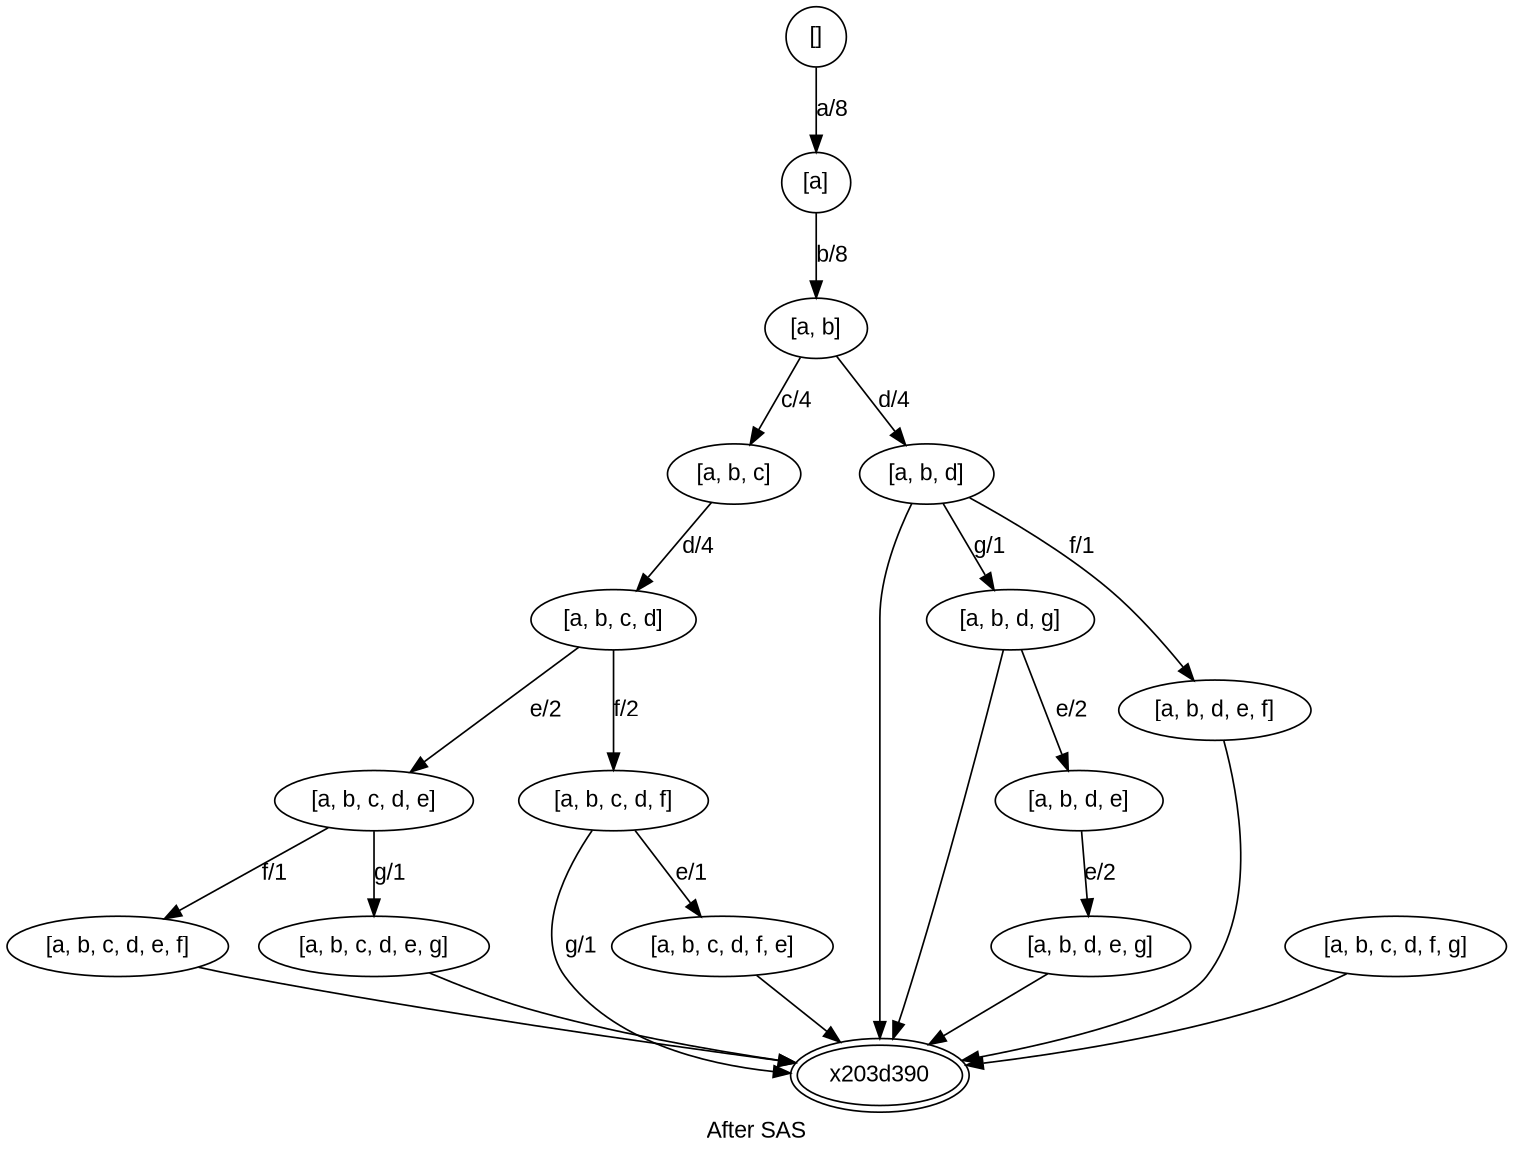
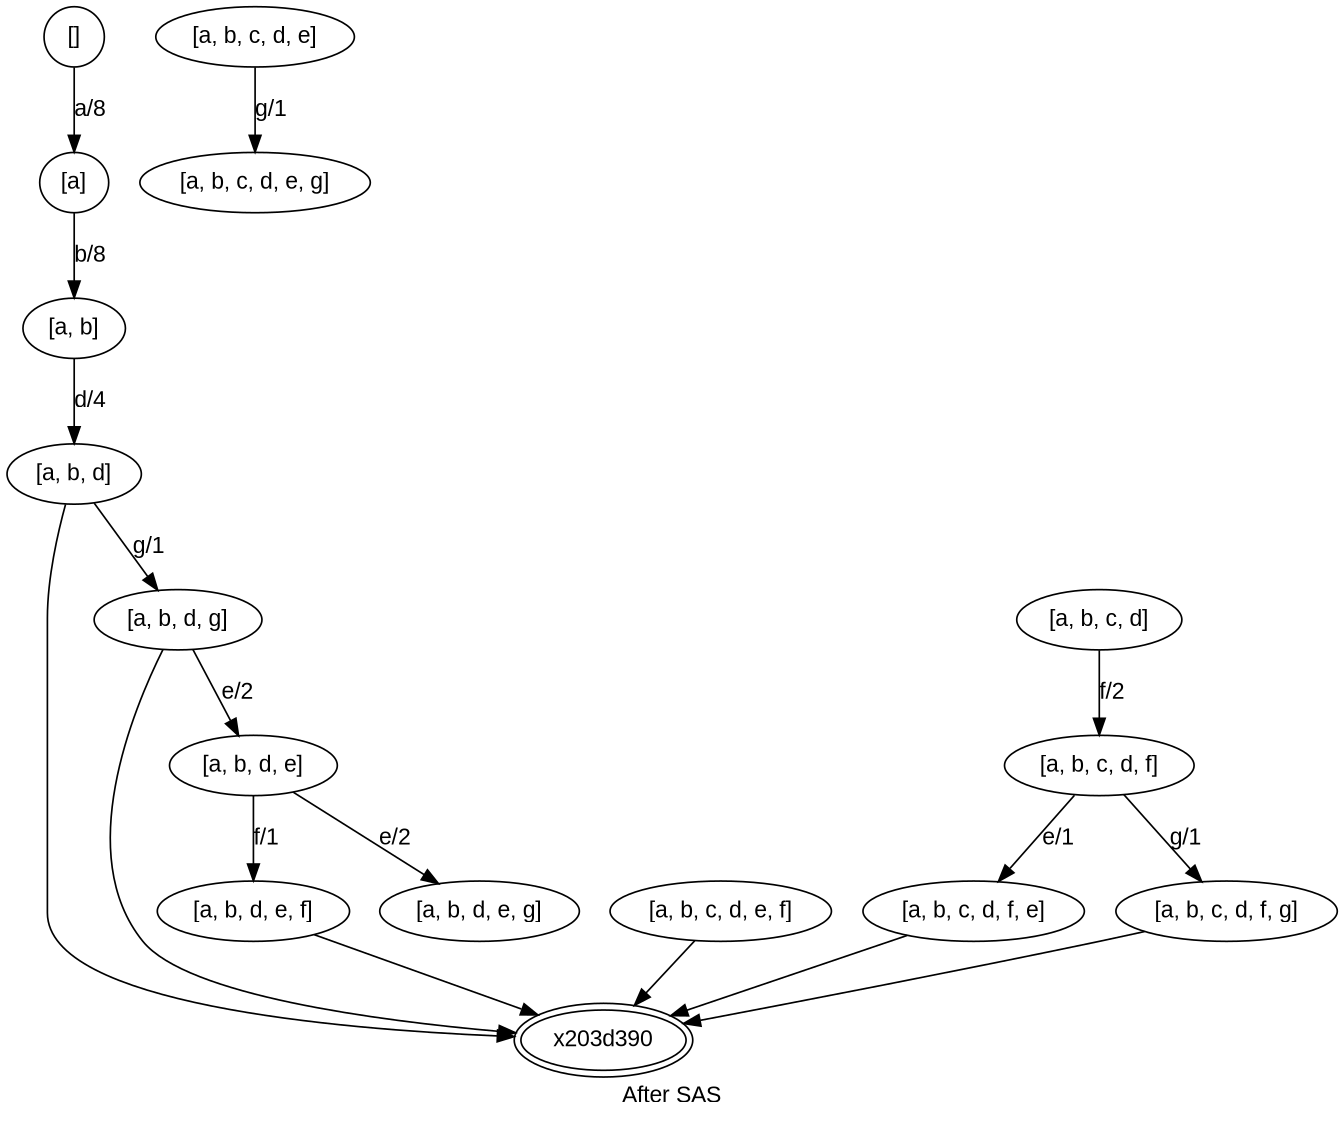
node "[a, b, c]": removed
edge "[a, b, d]" -> "[a, b, d, e, f]": now "[a, b, d, e]" -> "[a, b, d, e, f]"
edge "[a, b, c, d]" -> "[a, b, c, d, e]": removed, label "e/2"
edge "[a, b, c, d, e]" -> "[a, b, c, d, e, f]": removed, label "f/1"
edge "[a, b, c, d, f]" -> "x203d390": now "[a, b, c, d, f]" -> "[a, b, c, d, f, g]"
edge "[a, b, d, e, g]" -> "x203d390": removed
edge "[a, b, c, d, e, g]" -> "x203d390": removed
